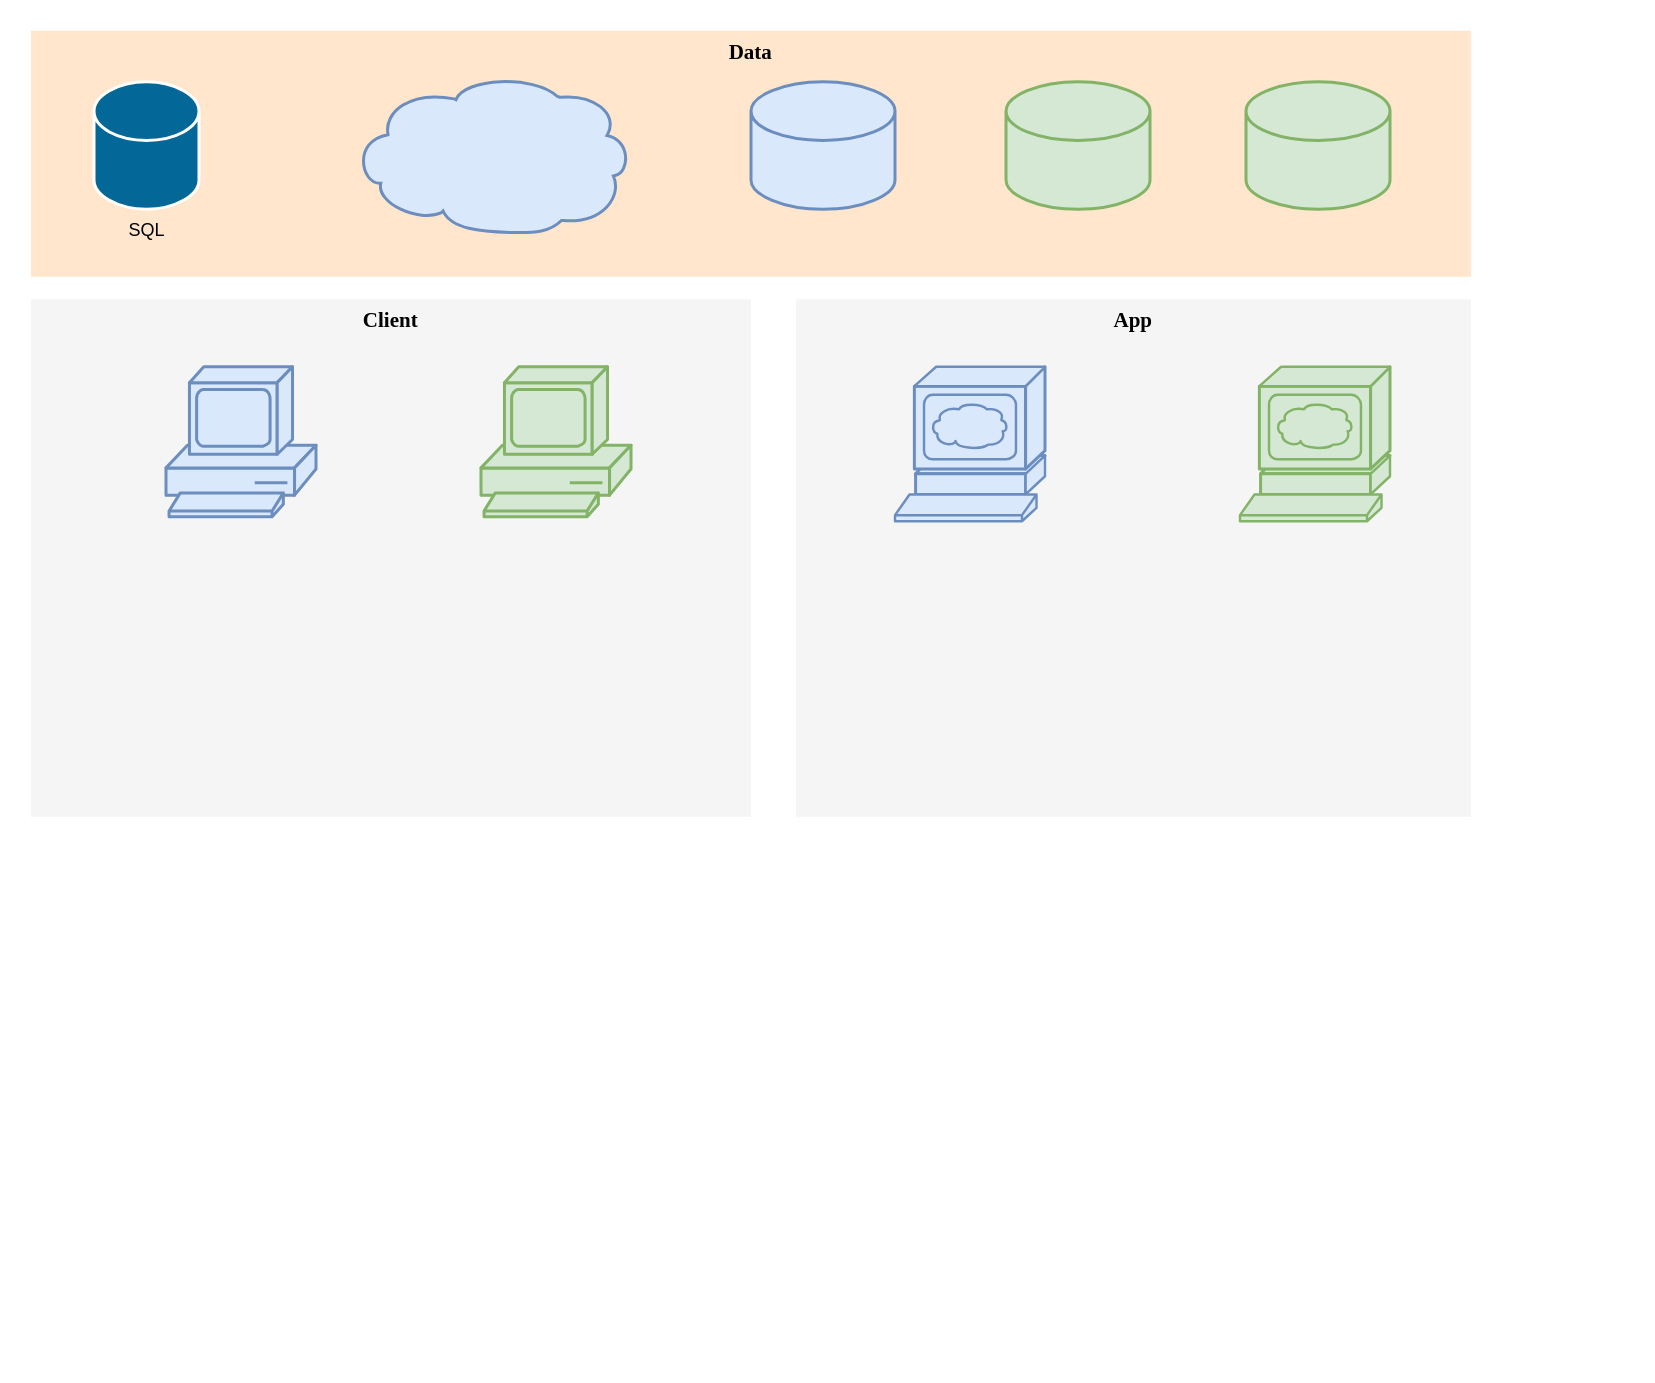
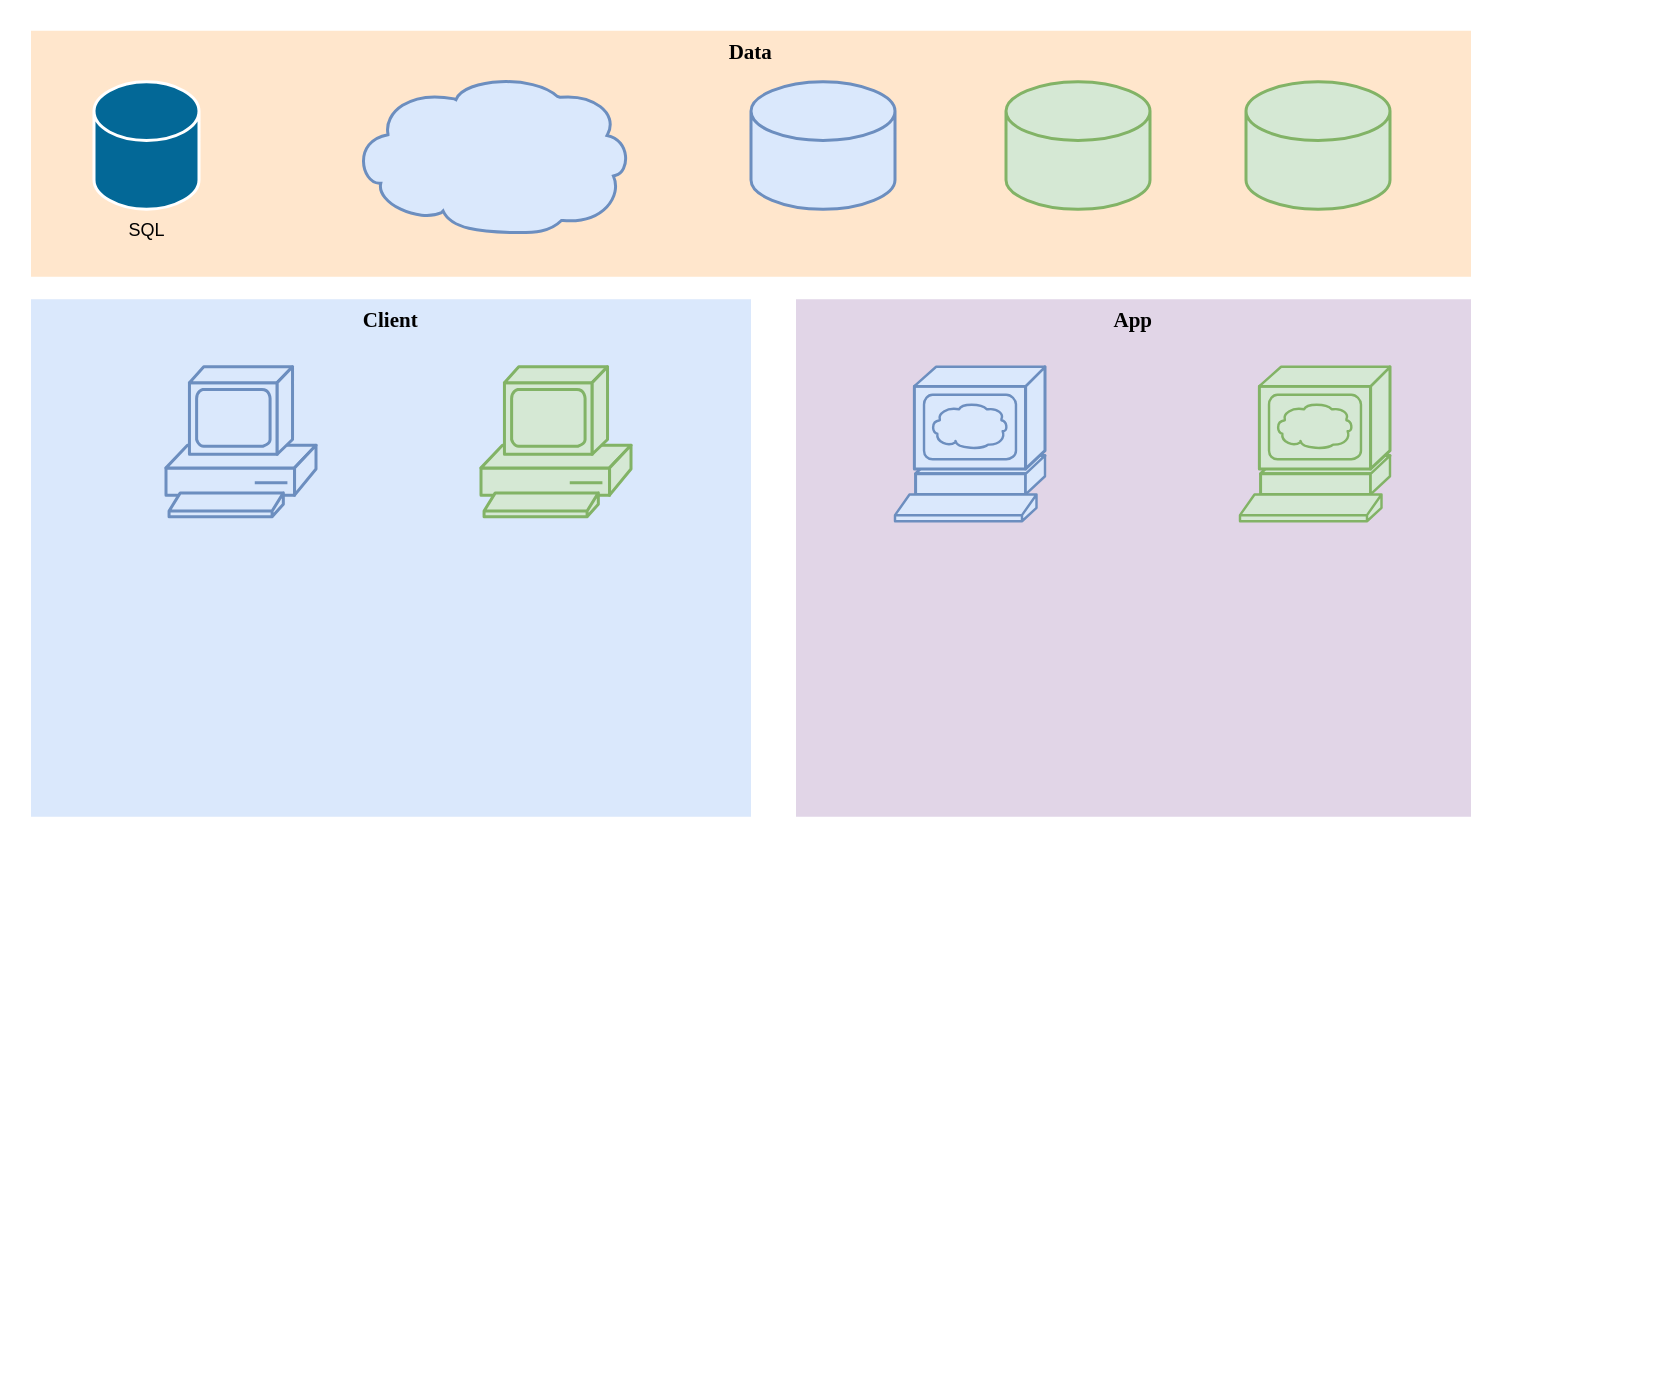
node "Client": fillcolor #f5f5f5 -> #dae8fc
node "App": fillcolor #f5f5f5 -> #e1d5e7
